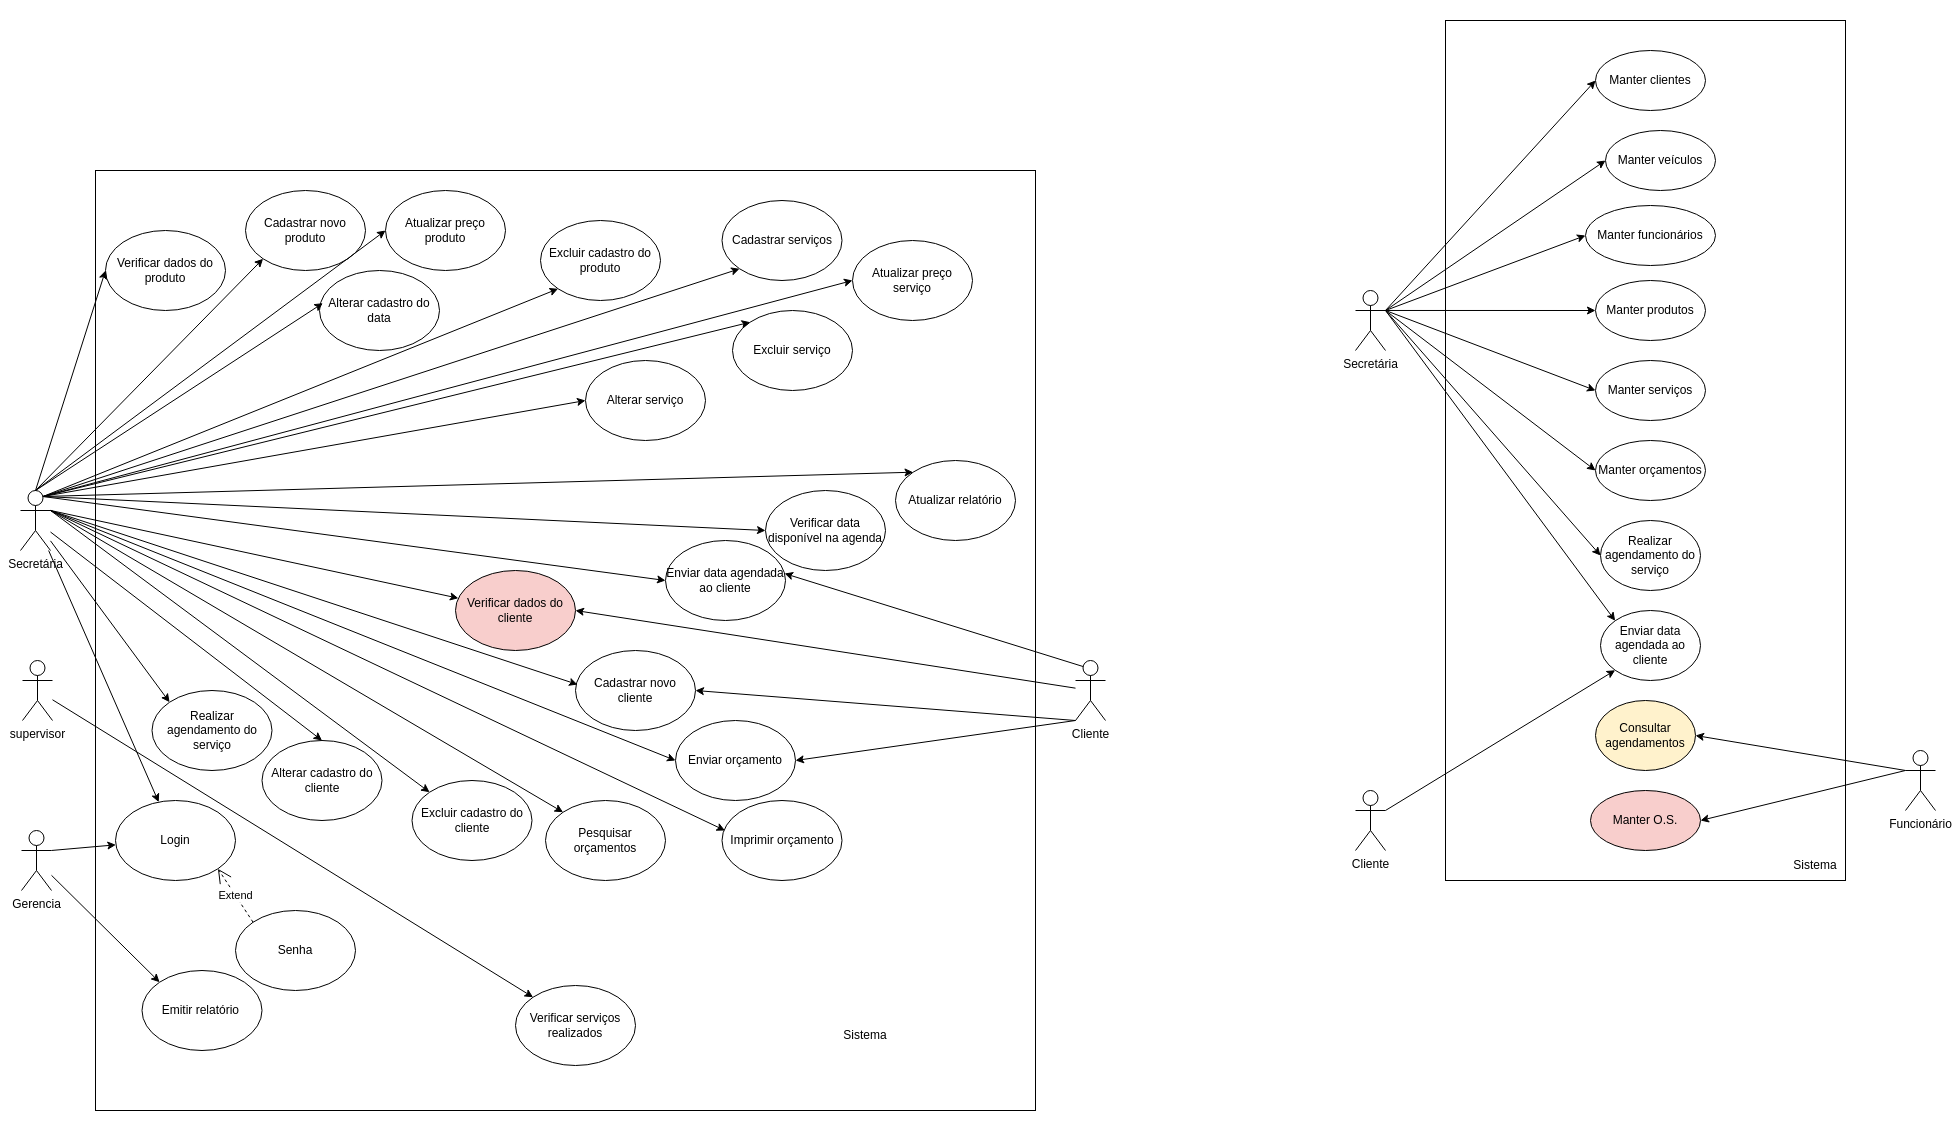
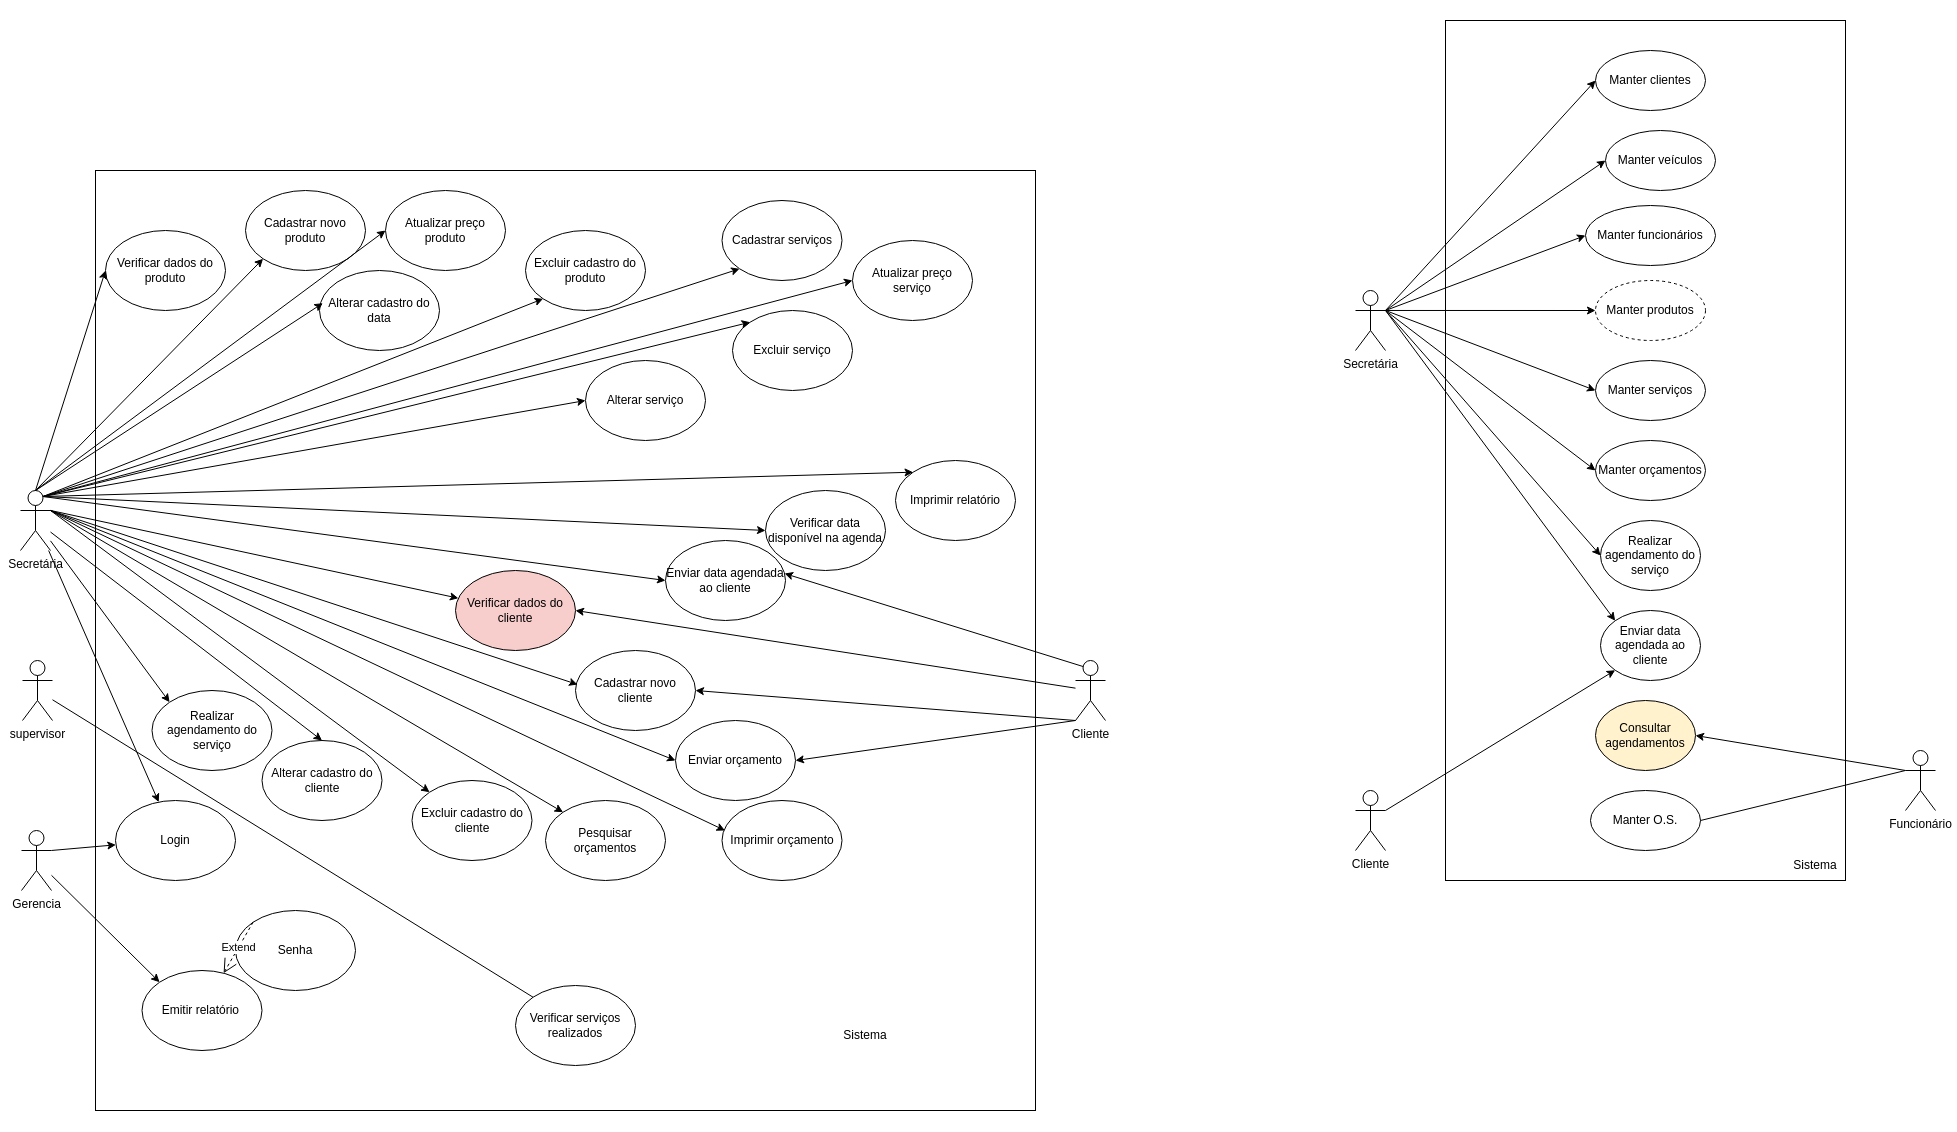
node "Excluir cadastro do produto": moved (601, 261) -> (586, 271)
node "Manter produtos": style solid -> dashed
node "Atualizar relatório": label "Atualizar relatório" -> "Imprimir relatório"
edge "Funcionário" -> "Manter O.S.": arrowhead classic -> none
node "Manter O.S.": fillcolor #f8cecc -> #ffffff
edge "Senha" -> "Login": now "Senha" -> "Emitir relatório"
edge "supervisor" -> "Verificar serviços realizados": arrowhead classic -> none
